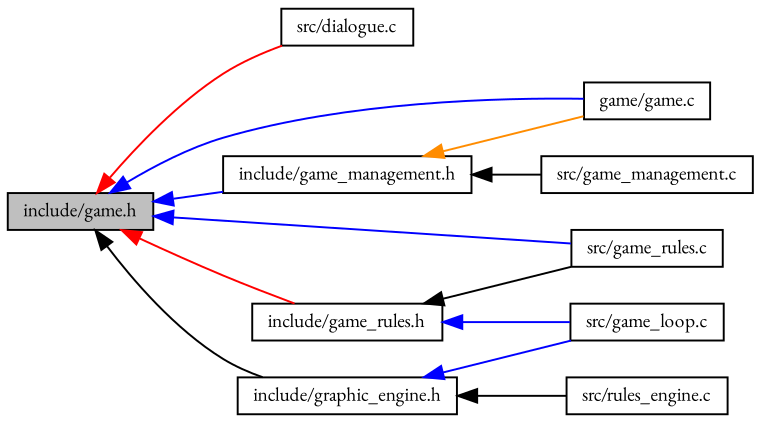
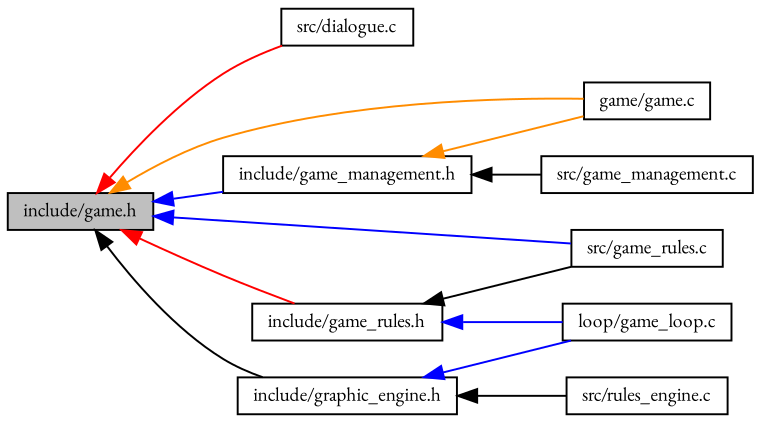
edge "game/game.c" -> "include/game.h": color blue -> darkorange
node "src/game_loop.c": label "src/game_loop.c" -> "loop/game_loop.c"
